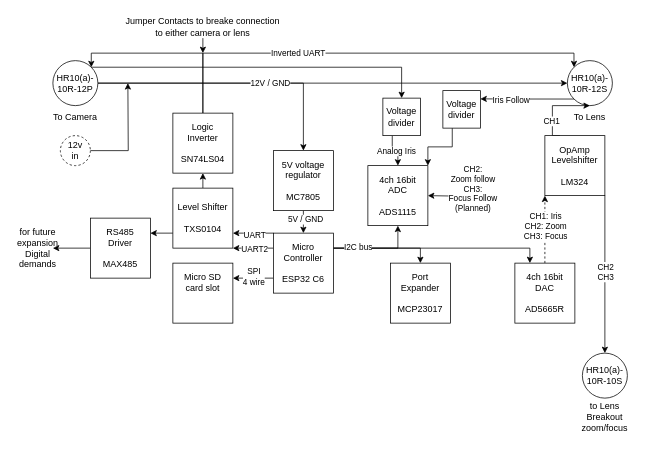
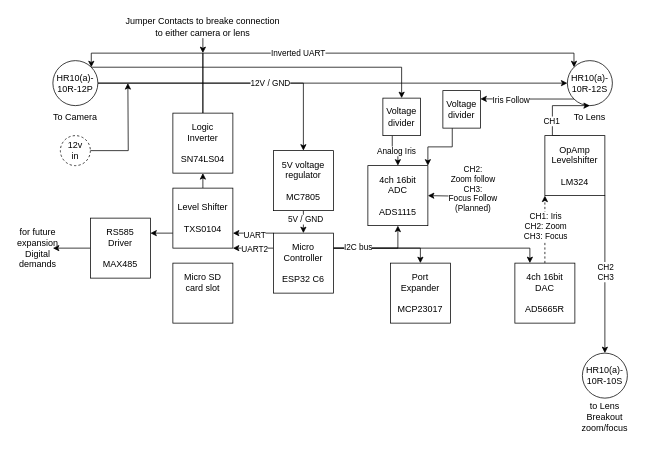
node "RS485 Driver MAX485": label "RS485 Driver MAX485" -> "RS585 Driver MAX485"
edge "Micro Controller ESP32 C6" -> "Micro SD card slot": removed, label "SPI 4 wire"
